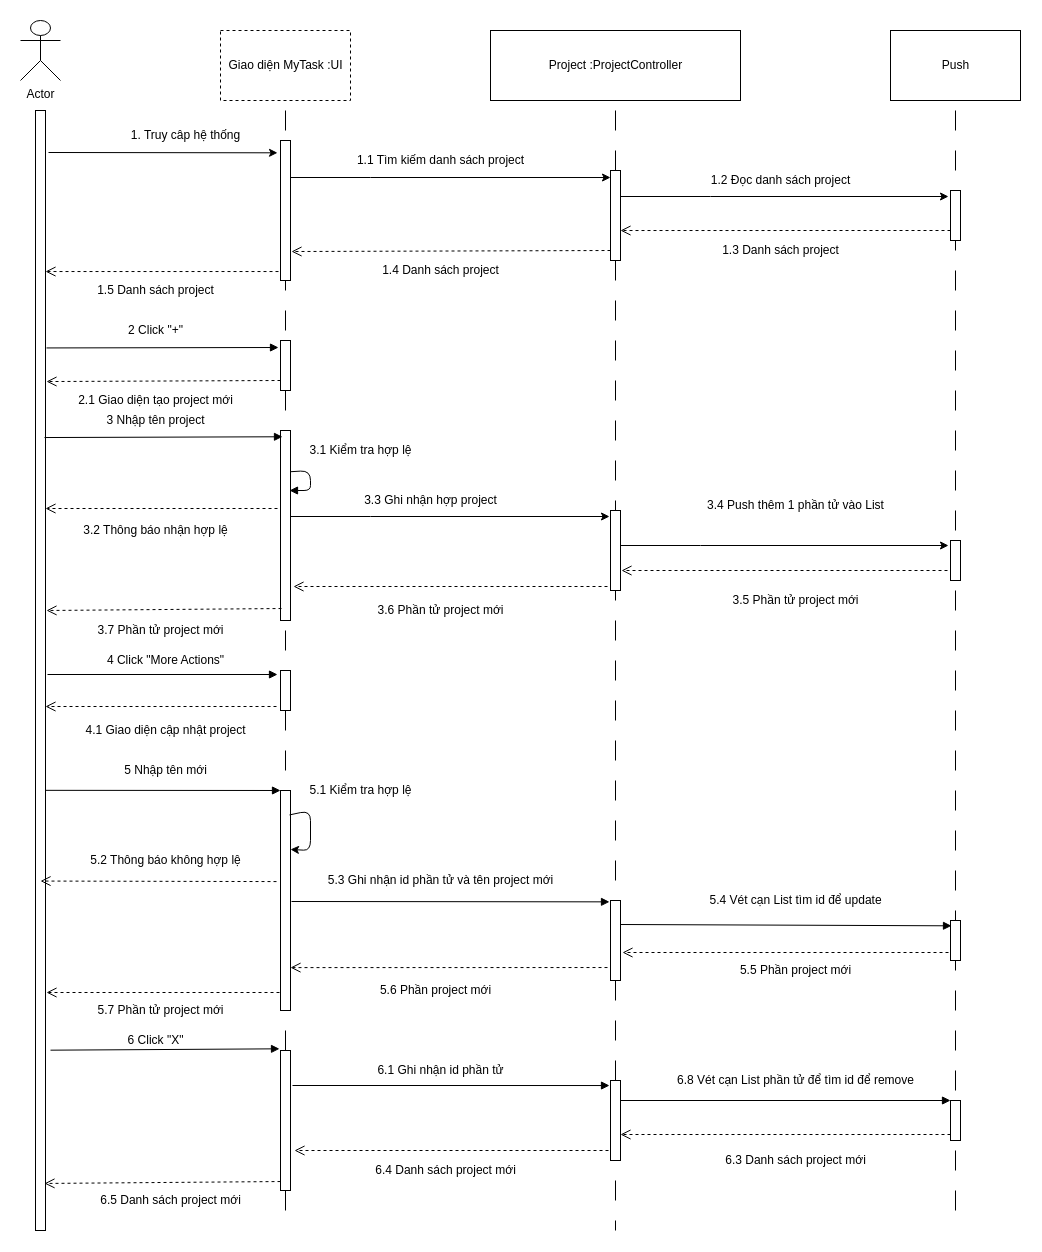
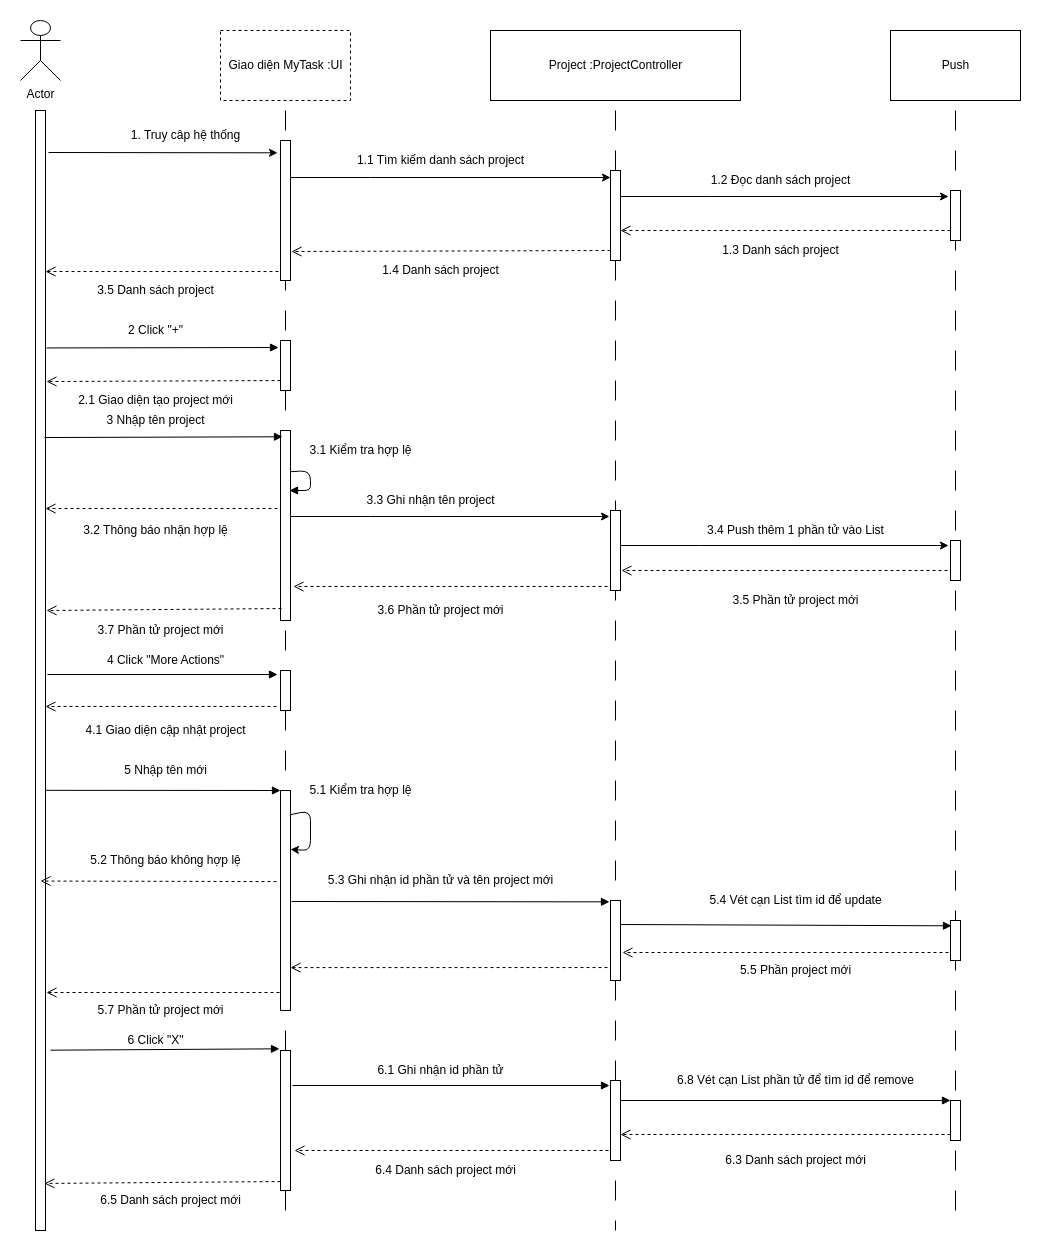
node "1.5 Danh sách project": label "1.5 Danh sách project" -> "3.5 Danh sách project"
node "3.3 Ghi nhận hợp project": label "3.3 Ghi nhận hợp project" -> "3.3 Ghi nhận tên project"
node "3.4 Push thêm 1 phần tử vào List": moved (796, 506) -> (796, 531)
node "5.6 Phần project mới": removed
